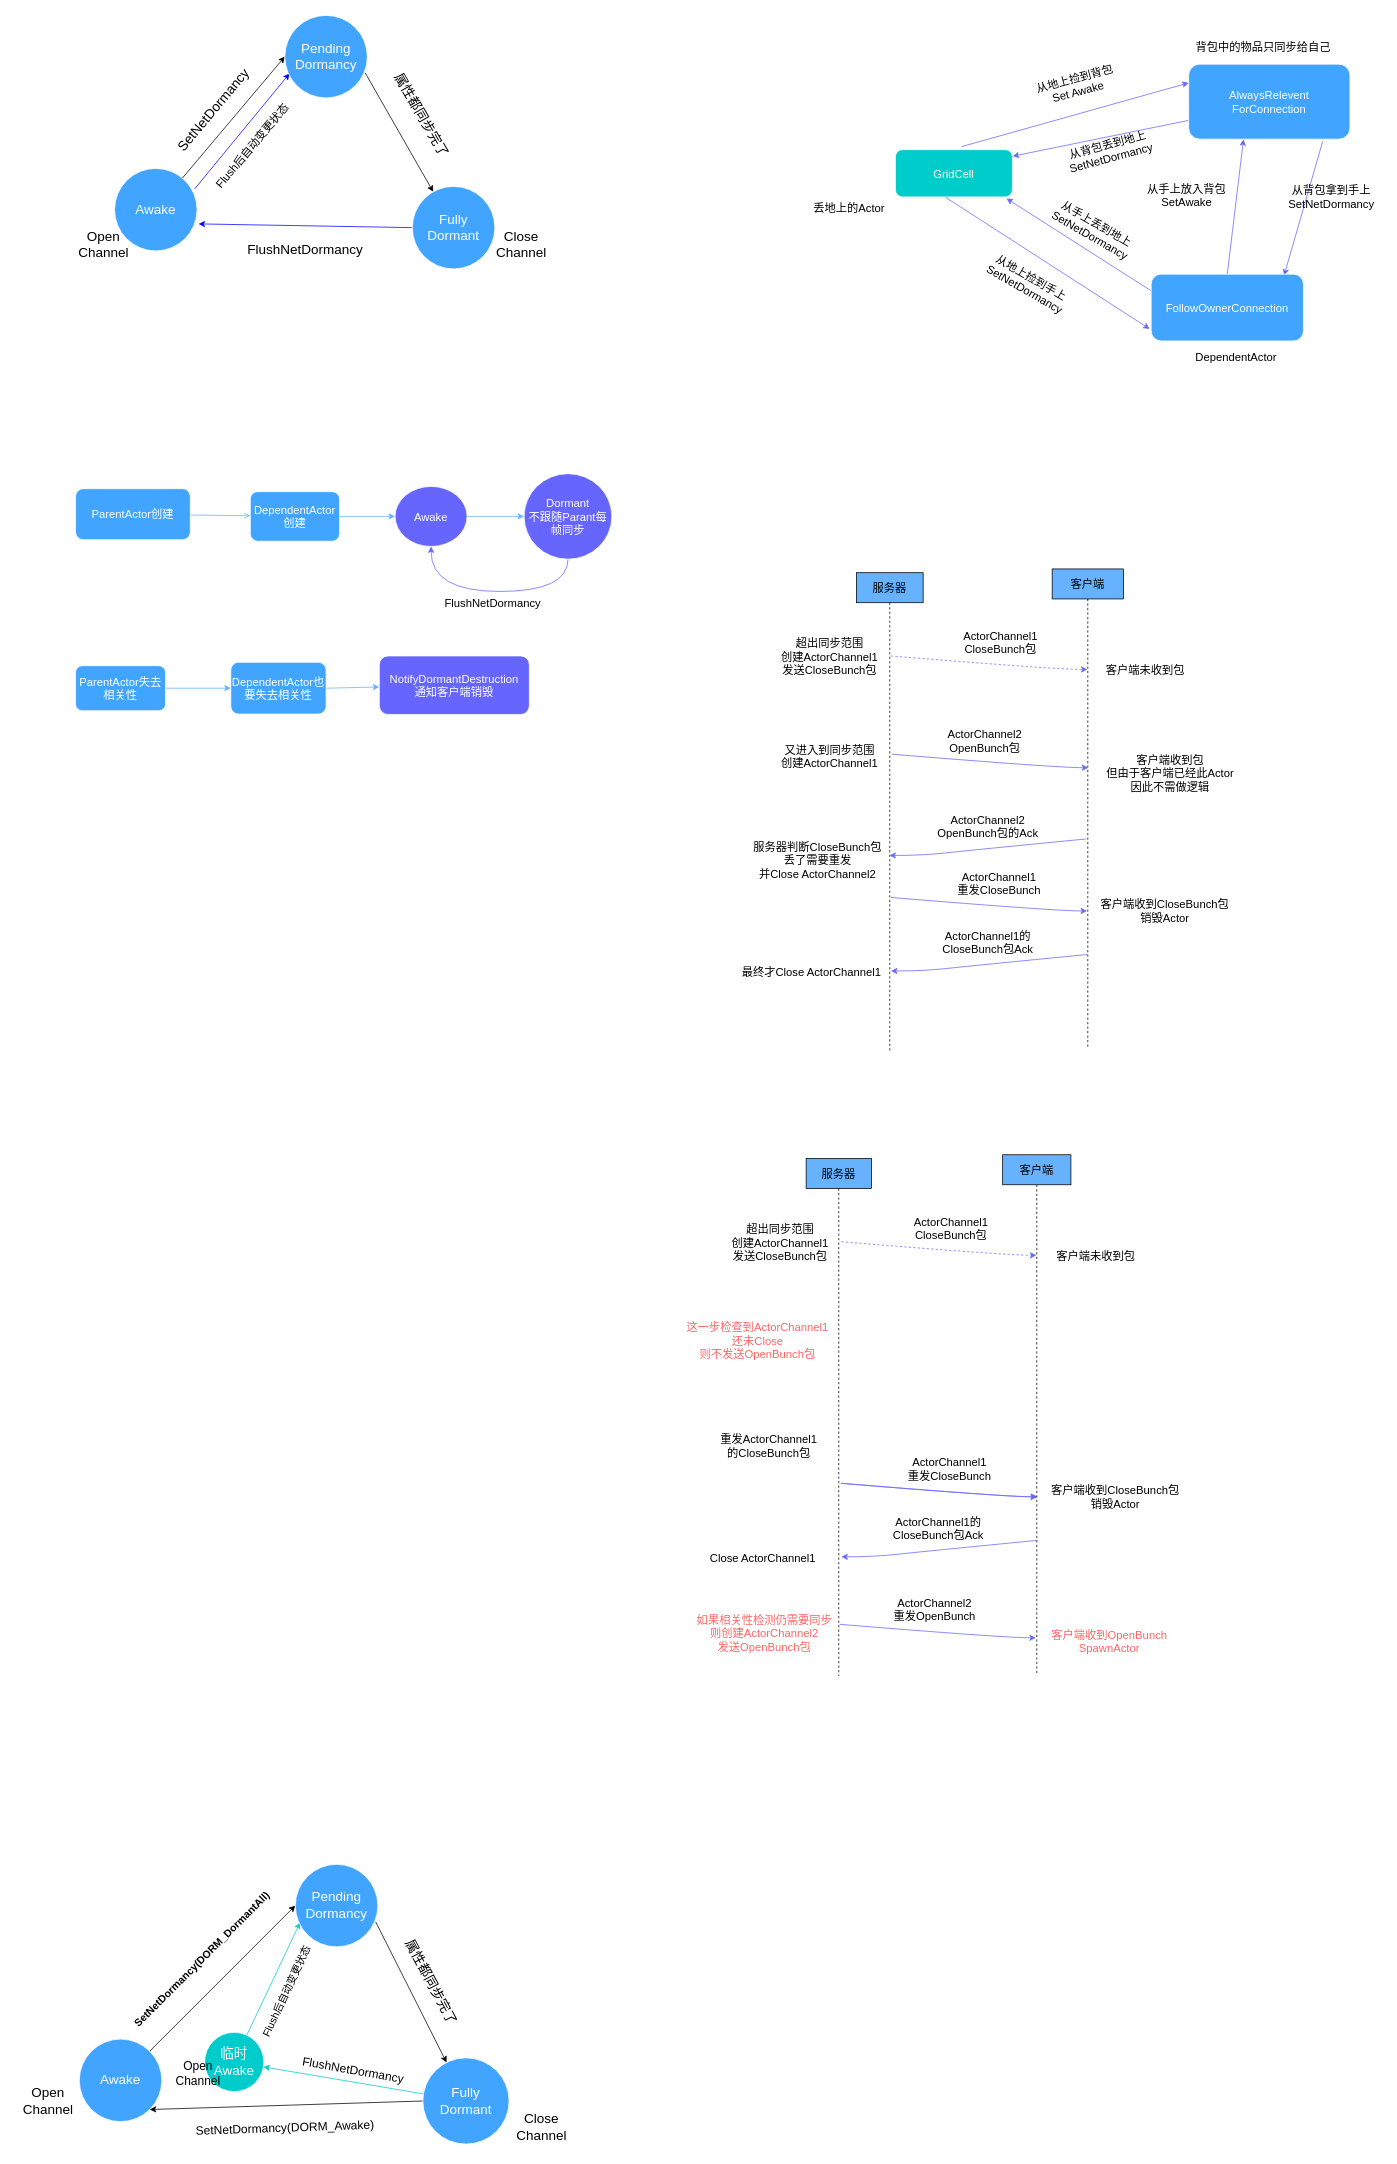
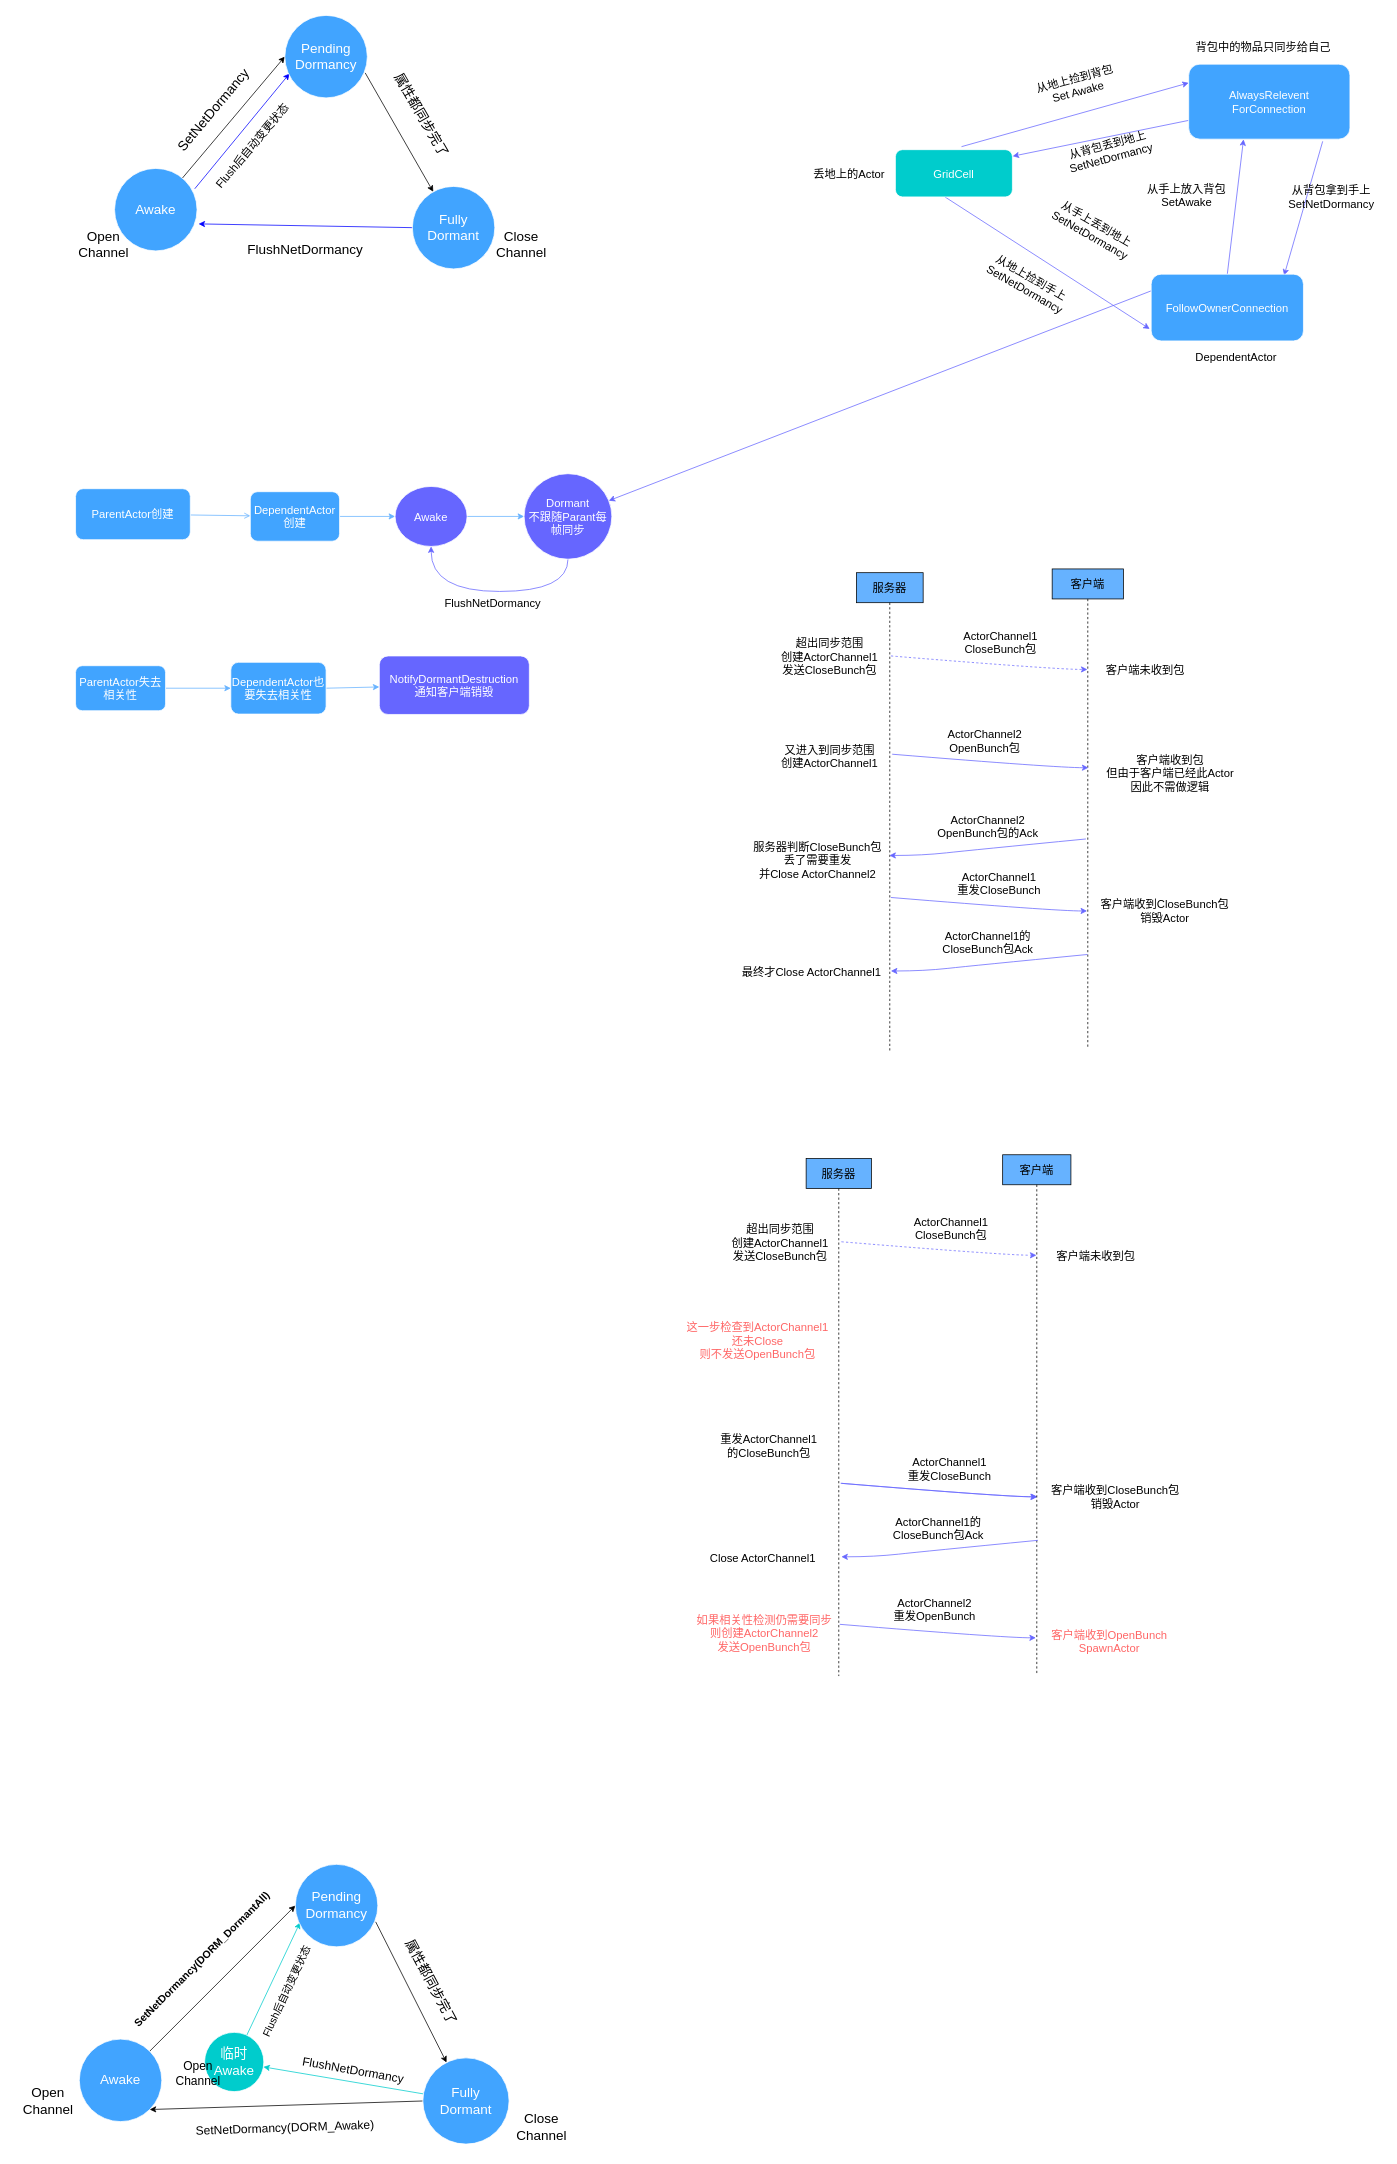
node "丢地上的Actor": moved (848, 207) -> (848, 173)
edge "FollowOwnerConnection" -> "GridCell": now "FollowOwnerConnection" -> "Dormant 不跟随Parant每帧同步"
